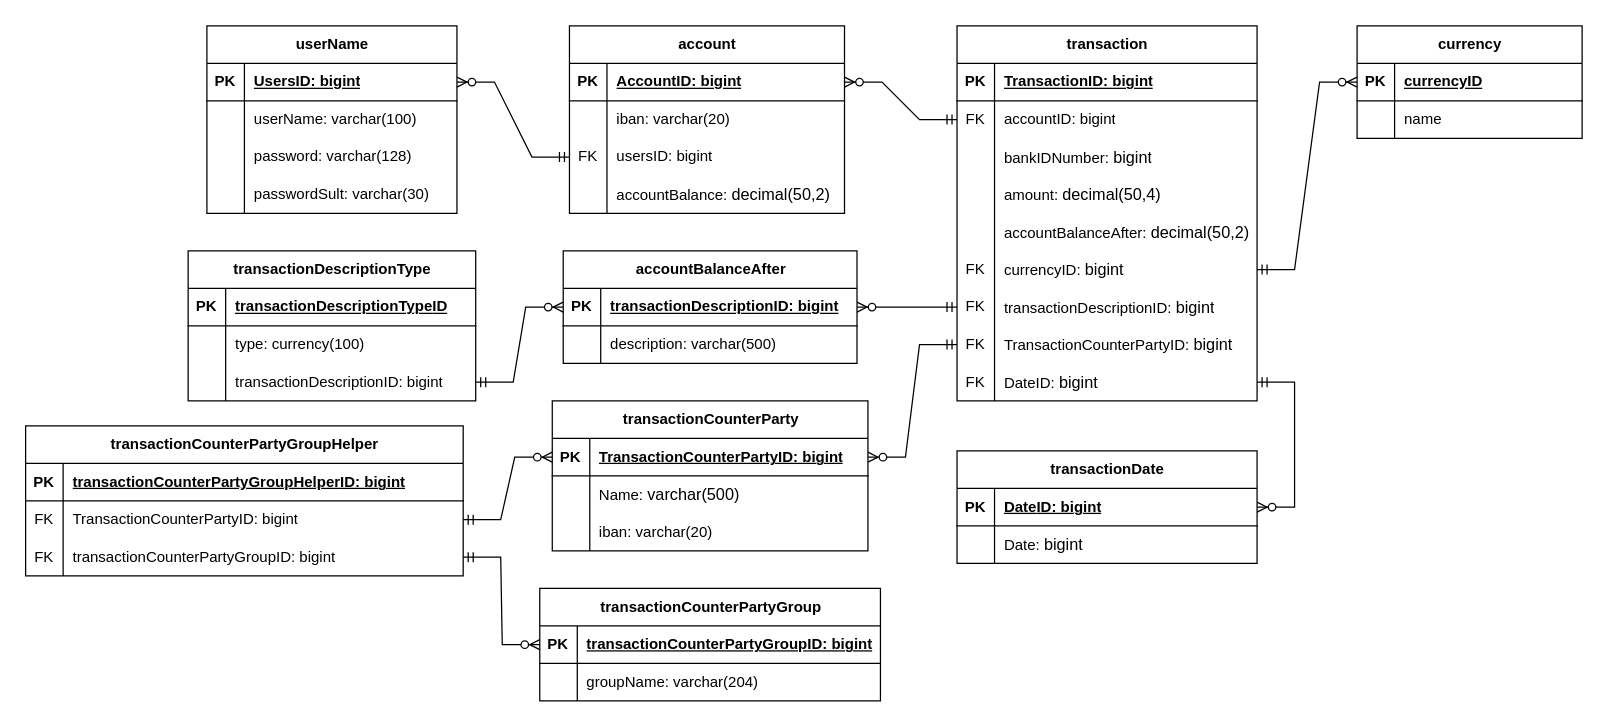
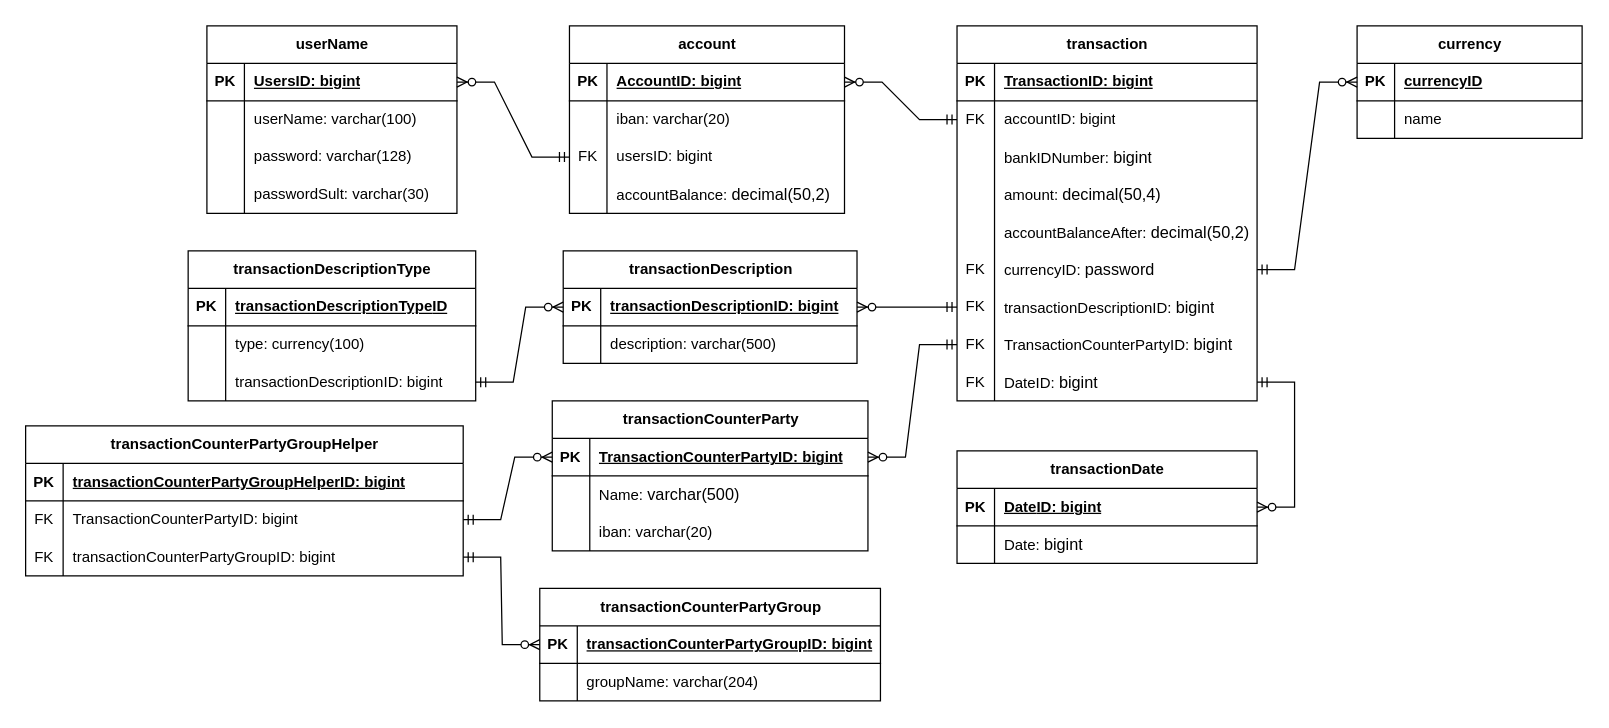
node "accountBalanceAfter": label "accountBalanceAfter" -> "transactionDescription"
node "currencyID: bigint": label "currencyID: bigint" -> "currencyID: password"
